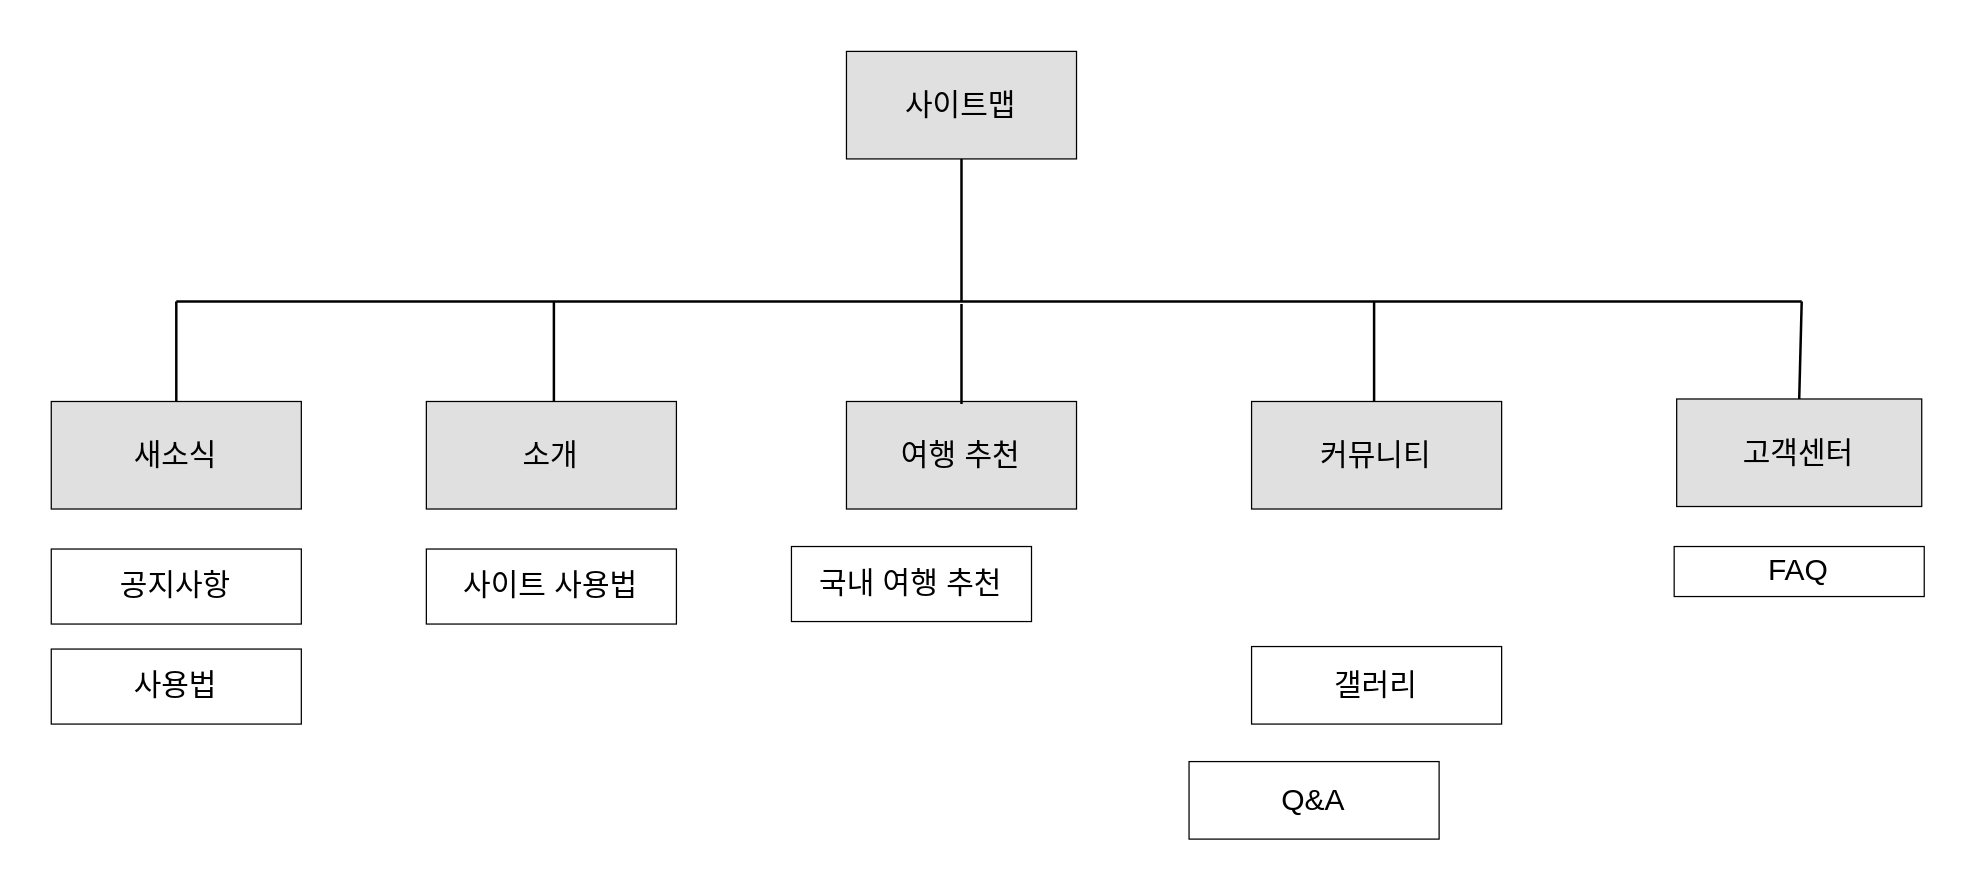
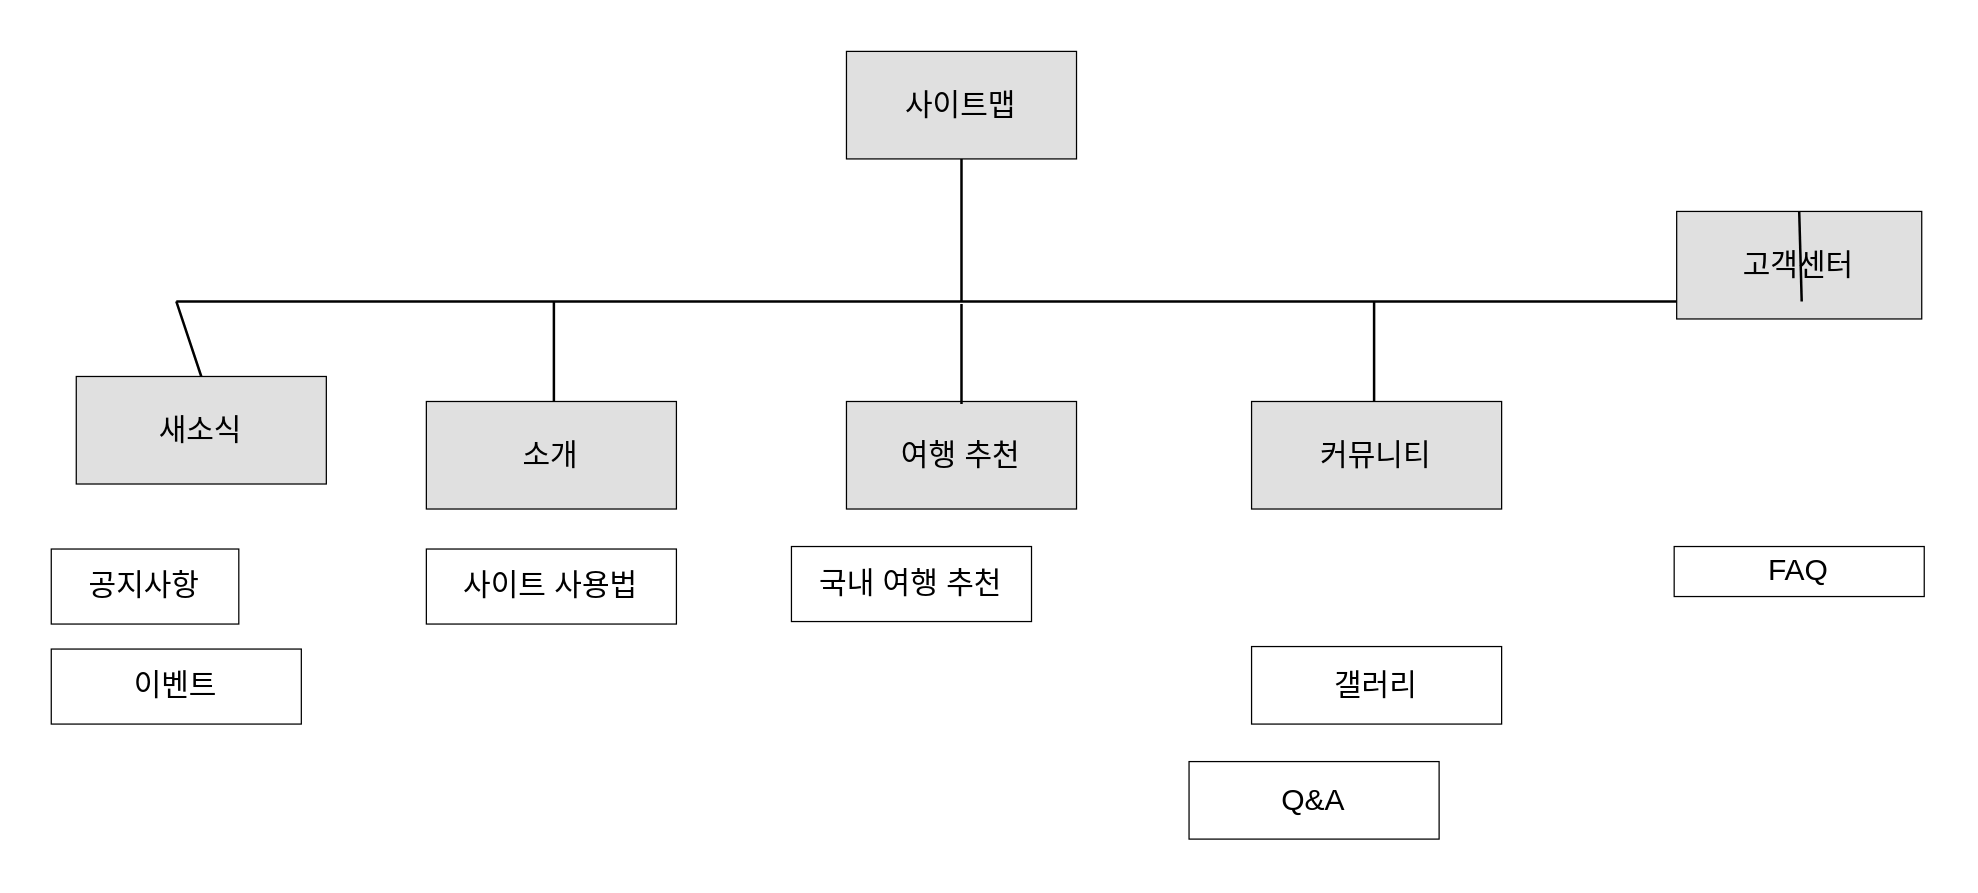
node "고객센터": moved (1799, 453) -> (1799, 265)
node "새소식": moved (176, 455) -> (201, 430)
node "공지사항": size 250x75 -> 188x75
node "사용법": label "사용법" -> "이벤트"
